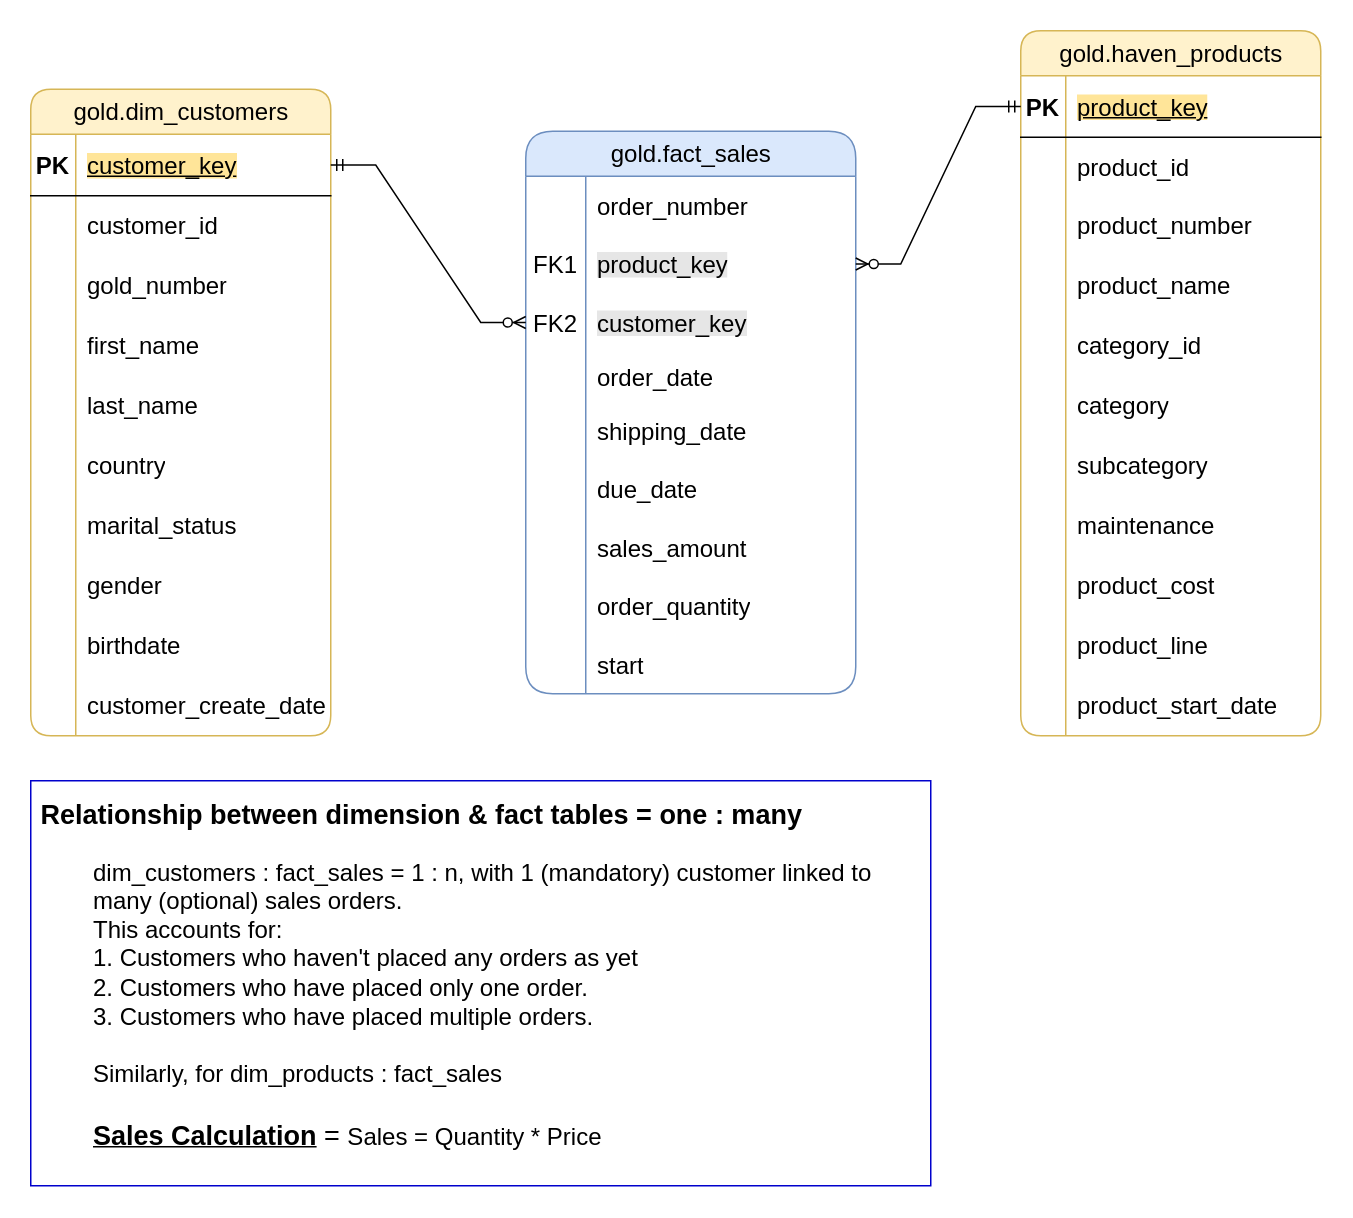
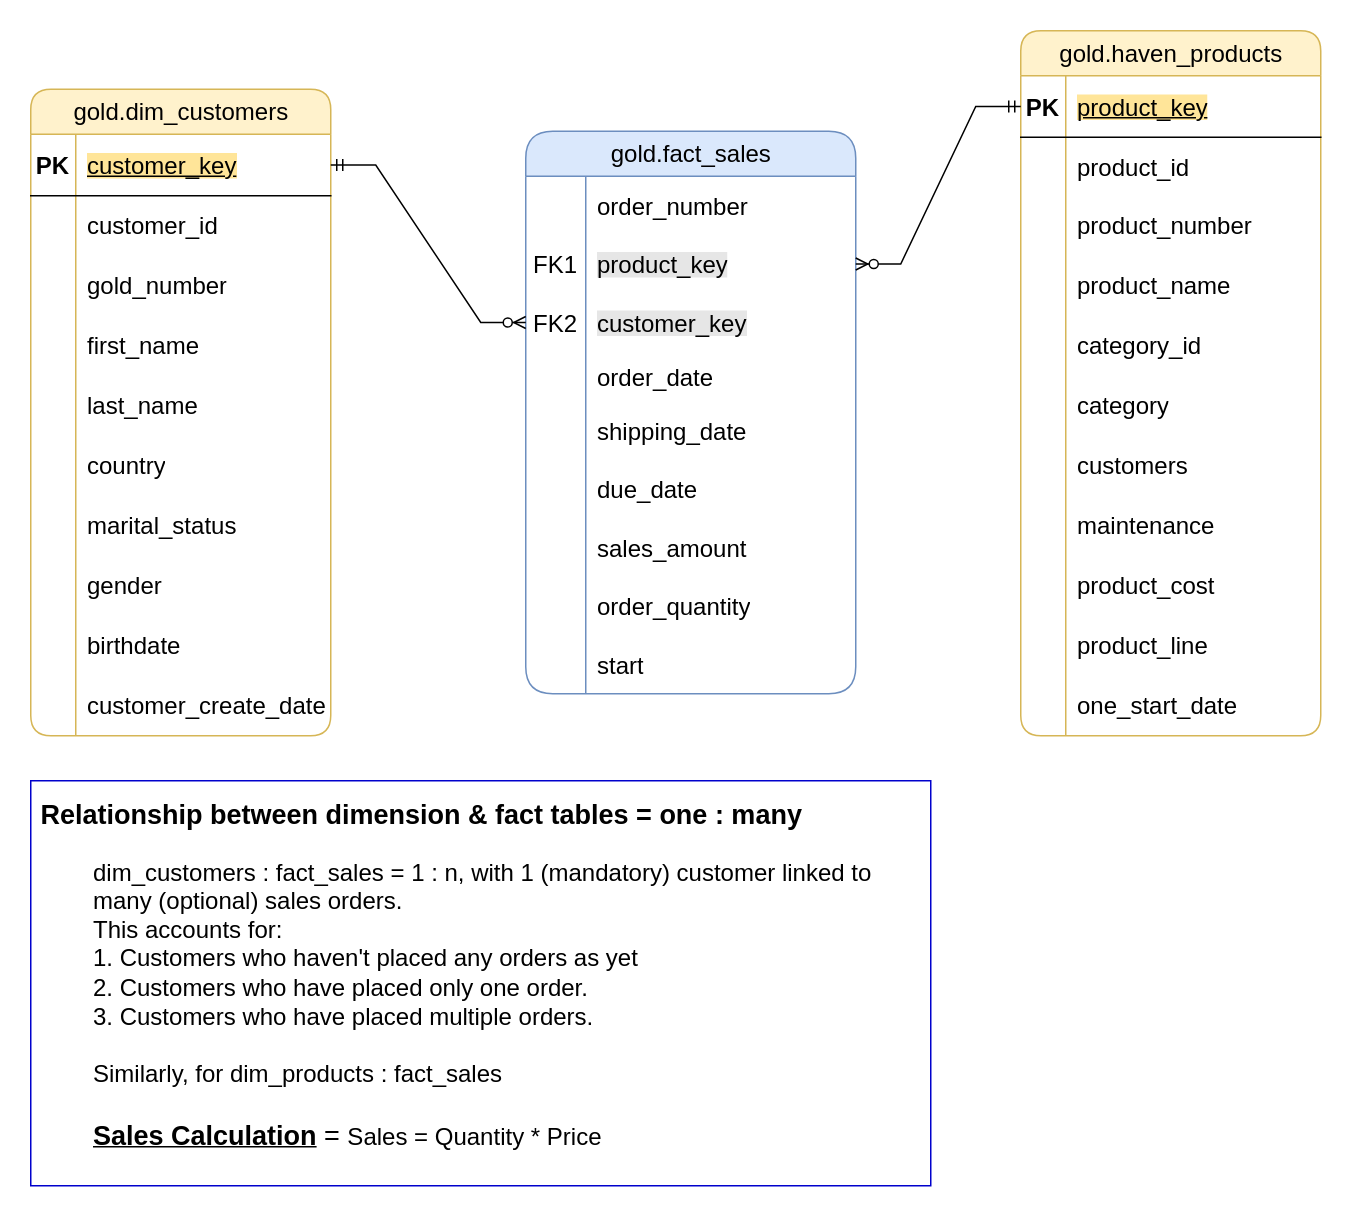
node "subcategory": label "subcategory" -> "customers"
node "product_start_date": label "product_start_date" -> "one_start_date"
